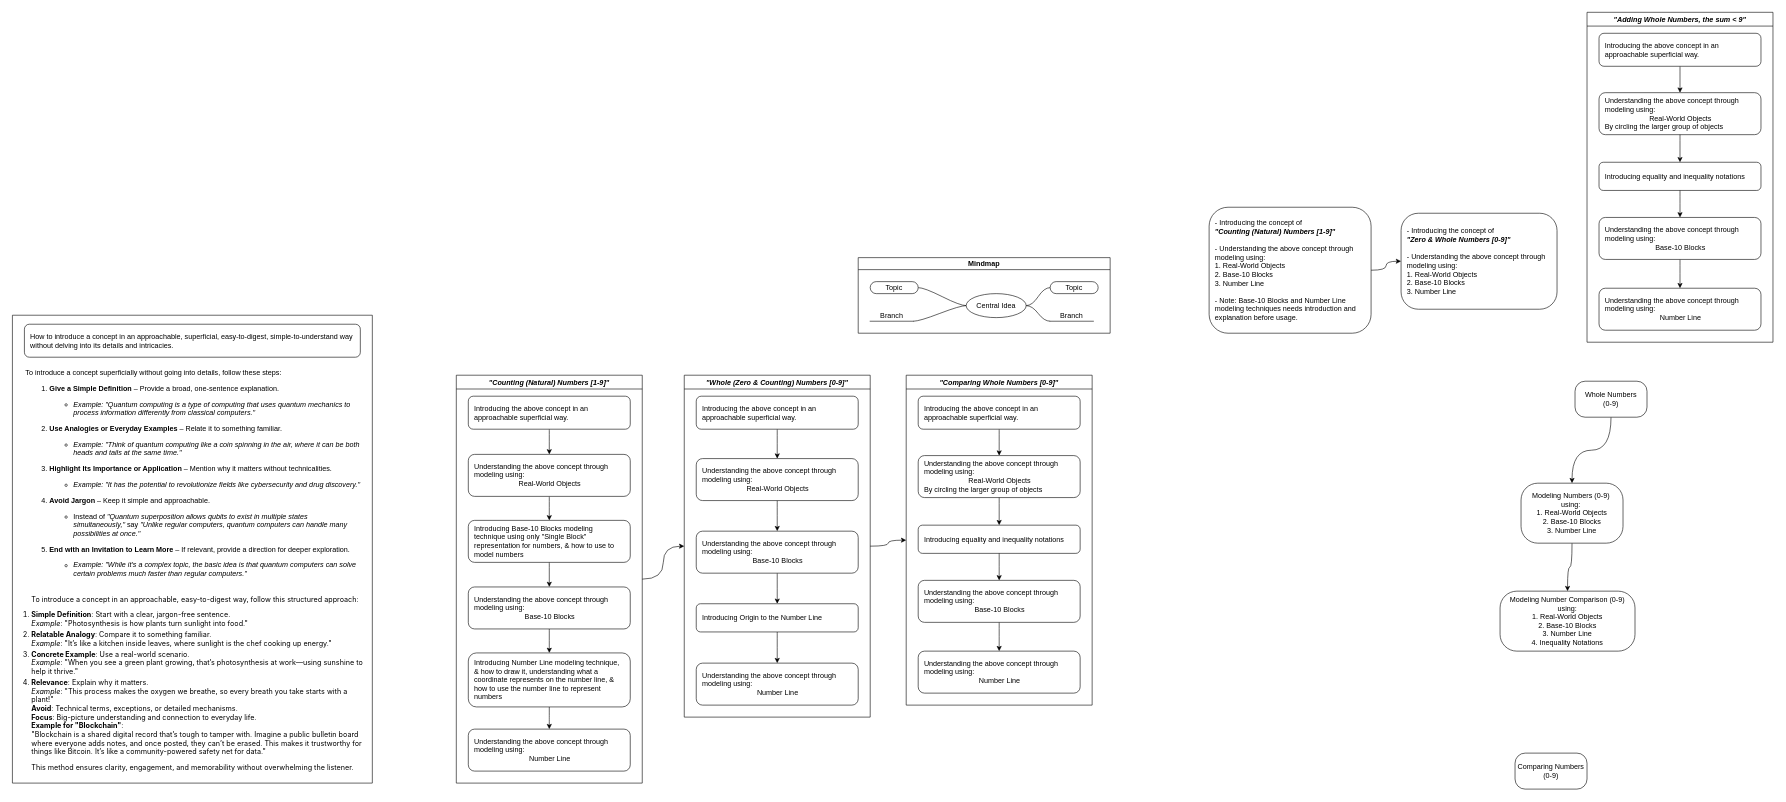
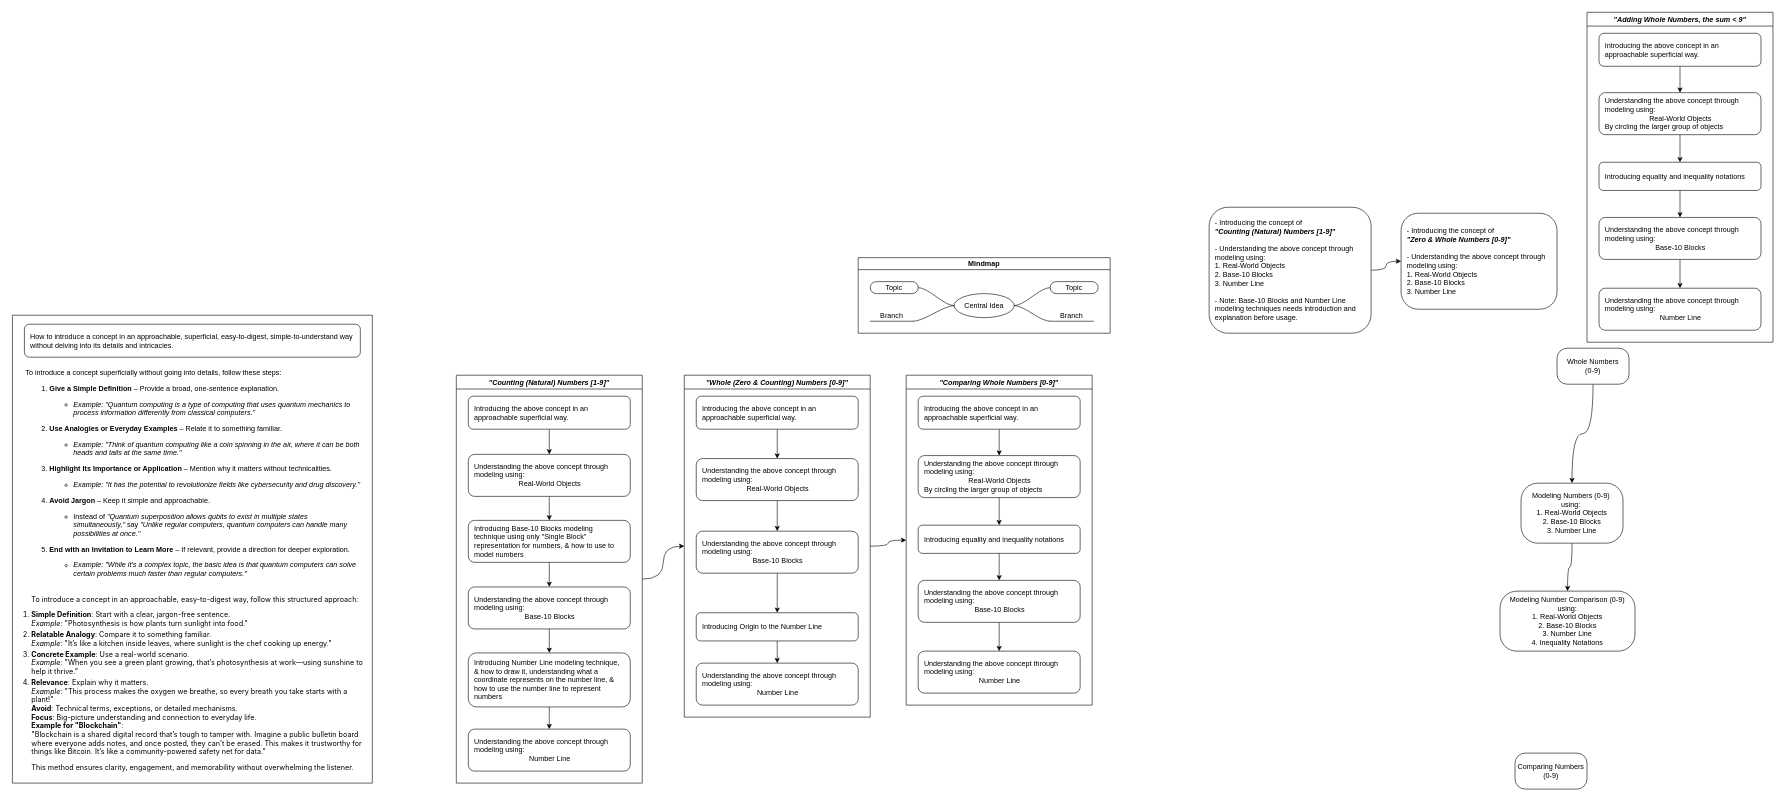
node "Central Idea": moved (996, 306) -> (984, 306)
node "Whole Numbers (0-9)": moved (1611, 399) -> (1593, 366)
node "Introducing Origin to the Number Line": moved (777, 618) -> (777, 627)
